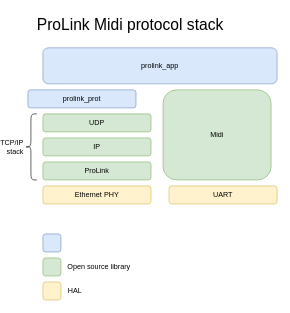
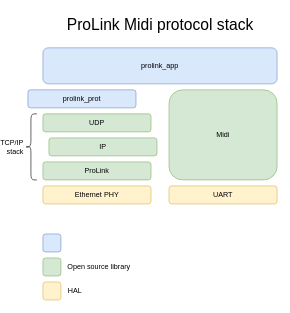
node "ProLink Midi protocol stack": moved (130, 24) -> (160, 24)
node "Midi": moved (217, 135) -> (223, 135)
node "IP": moved (97, 147) -> (103, 147)
